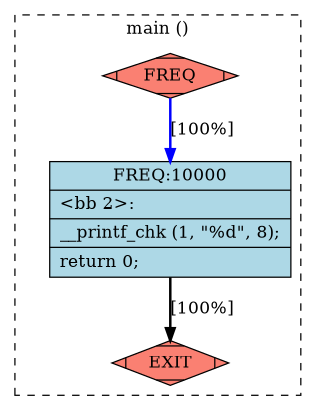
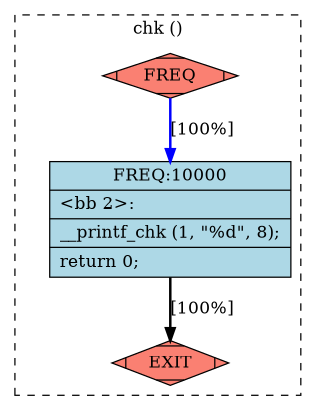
cluster "main ()": label "main ()" -> "chk ()"
